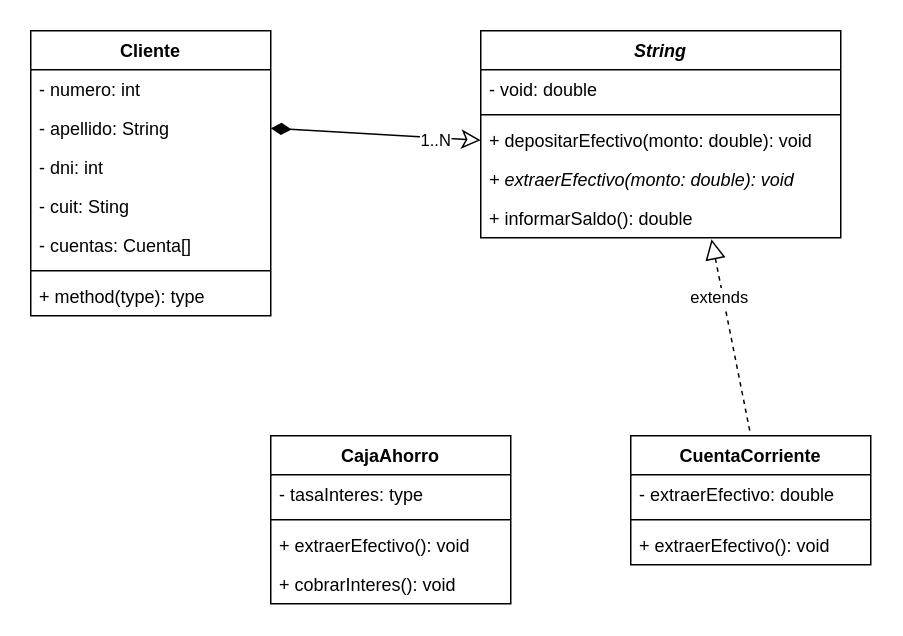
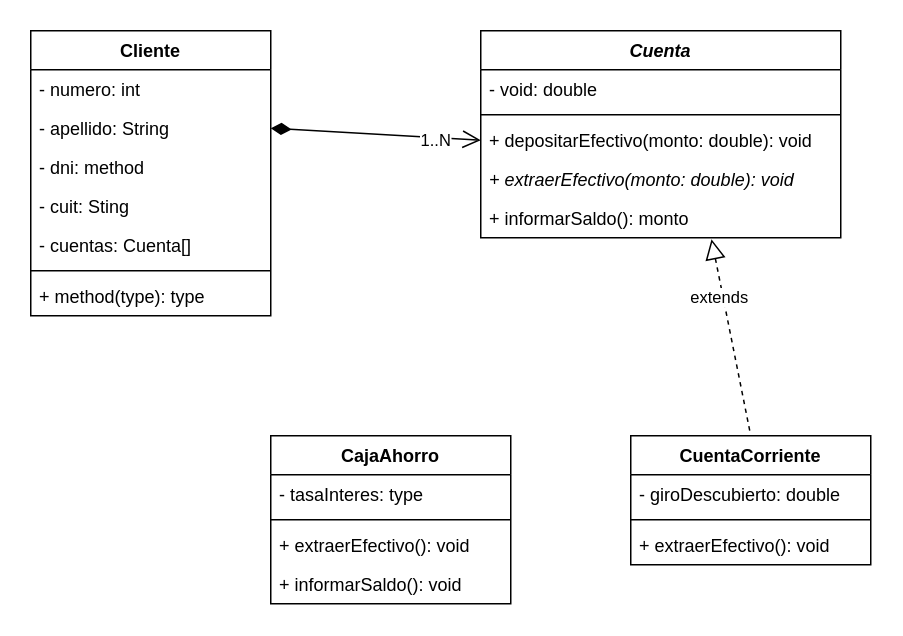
node "String": label "String" -> "Cuenta"
edge "- apellido: String" -- "+ depositarEfectivo(monto: double): void": arrowhead classic -> open
node "- dni: int": label "- dni: int" -> "- dni: method"
node "+ informarSaldo(): double": label "+ informarSaldo(): double" -> "+ informarSaldo(): monto"
node "- extraerEfectivo: double": label "- extraerEfectivo: double" -> "- giroDescubierto: double"
node "+ cobrarInteres(): void": label "+ cobrarInteres(): void" -> "+ informarSaldo(): void"
